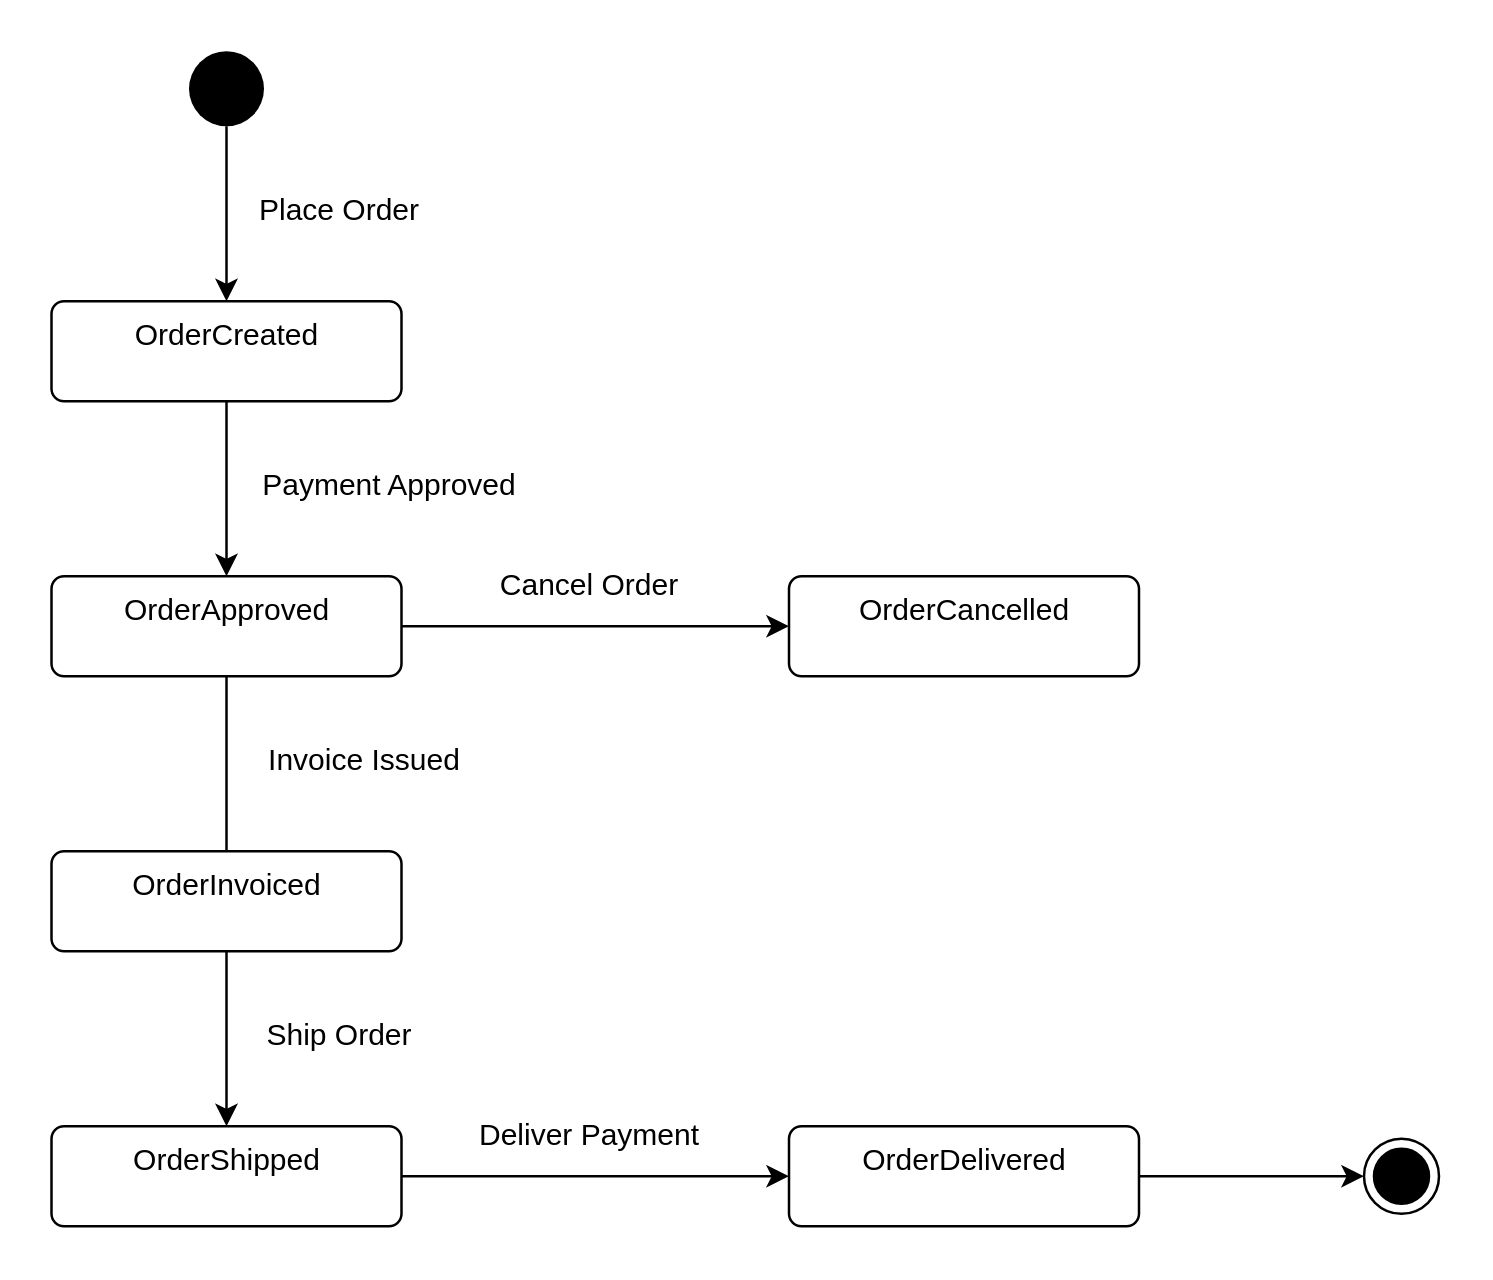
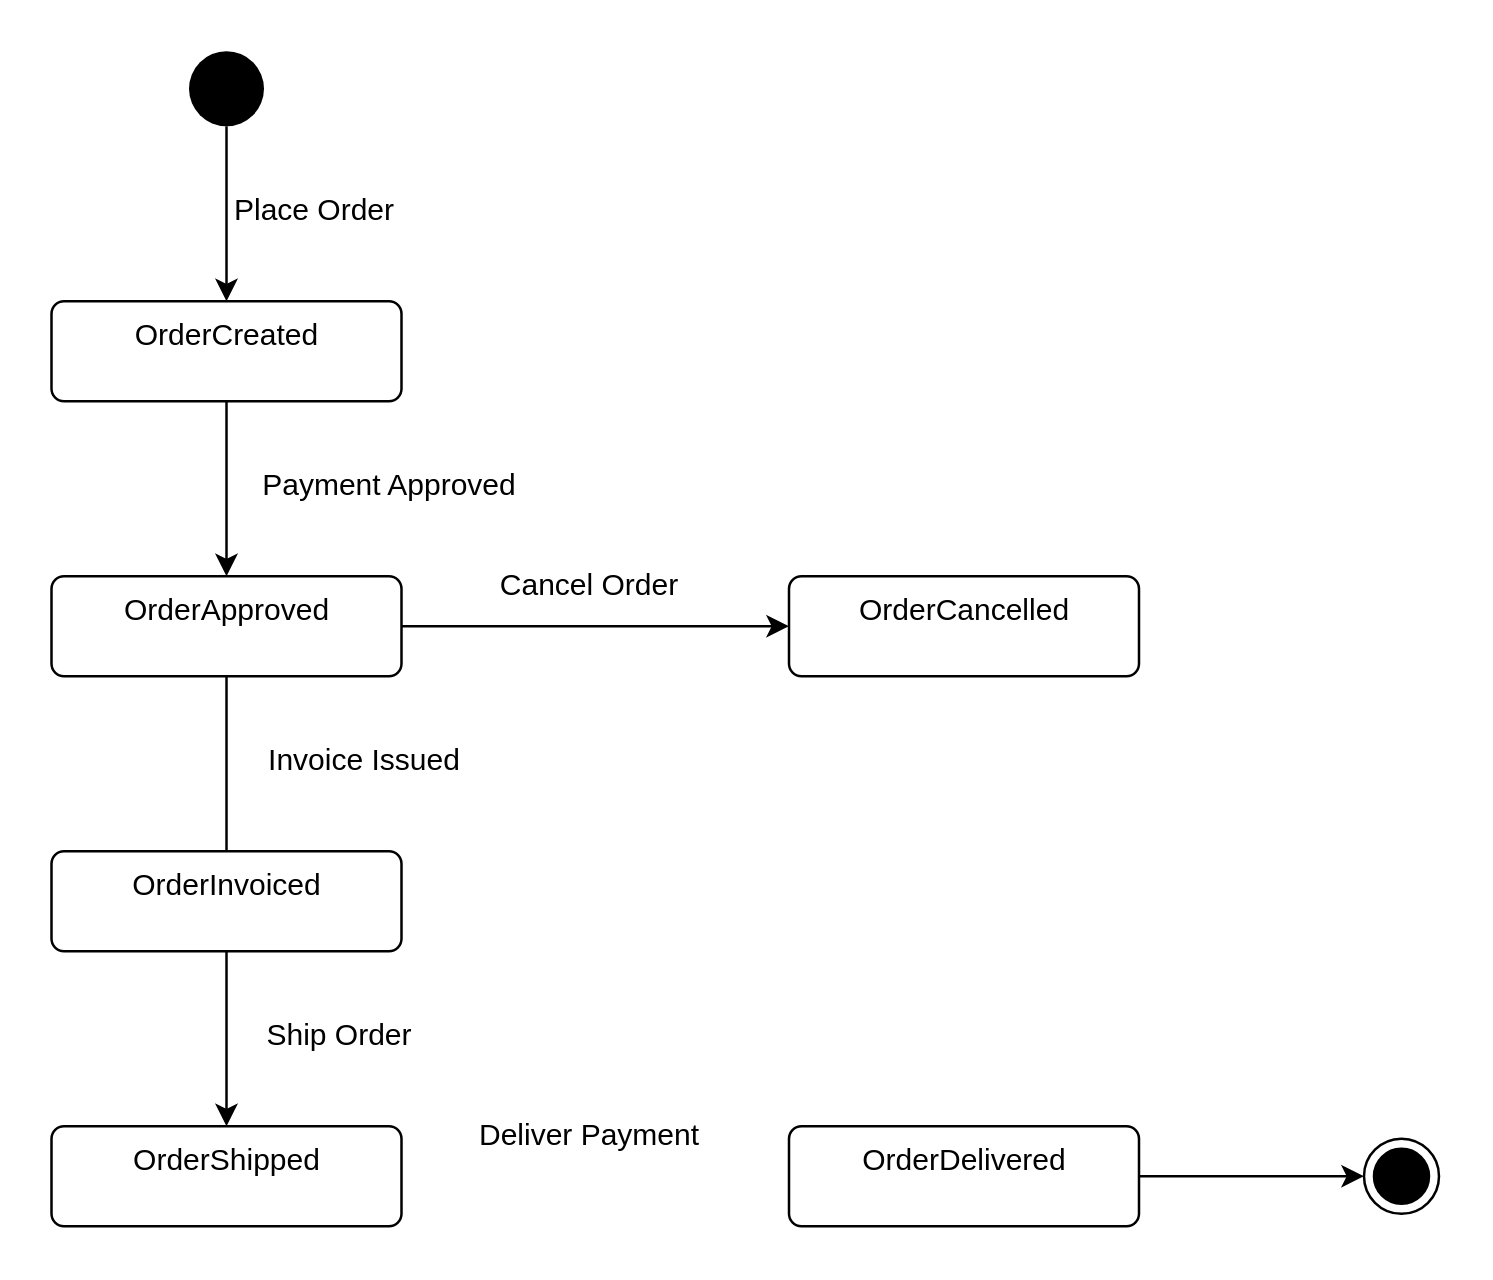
node "Place Order": moved (339, 208) -> (314, 208)
edge "OrderShipped" -> "OrderDelivered": removed
